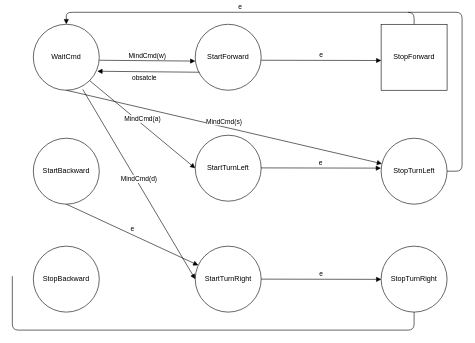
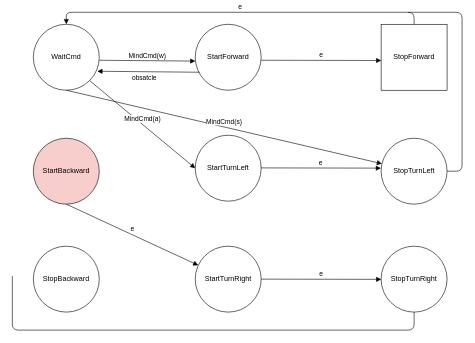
node "StartBackward": fillcolor #ffffff -> #f8cecc
edge "WaitCmd" -> "StartTurnRight": removed, label "MindCmd(d)"
